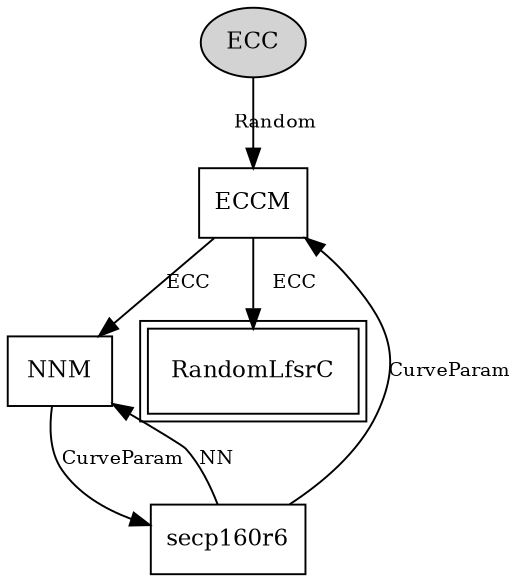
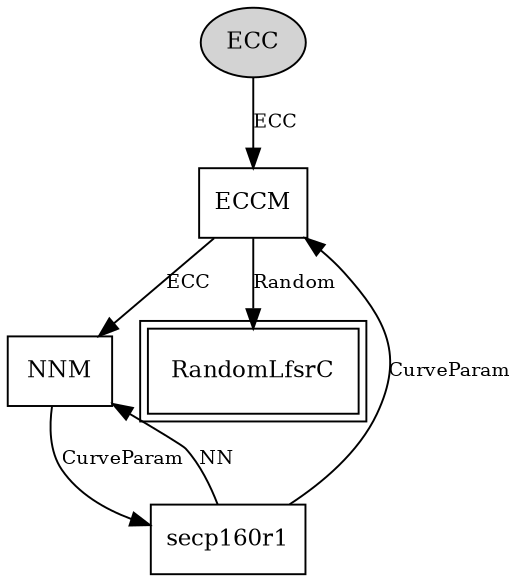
edge "ECC" -> "ECCM": label "Random" -> "ECC"
edge "ECCM" -> "RandomLfsrC": label "ECC" -> "Random"
node "secp160r6": label "secp160r6" -> "secp160r1"
